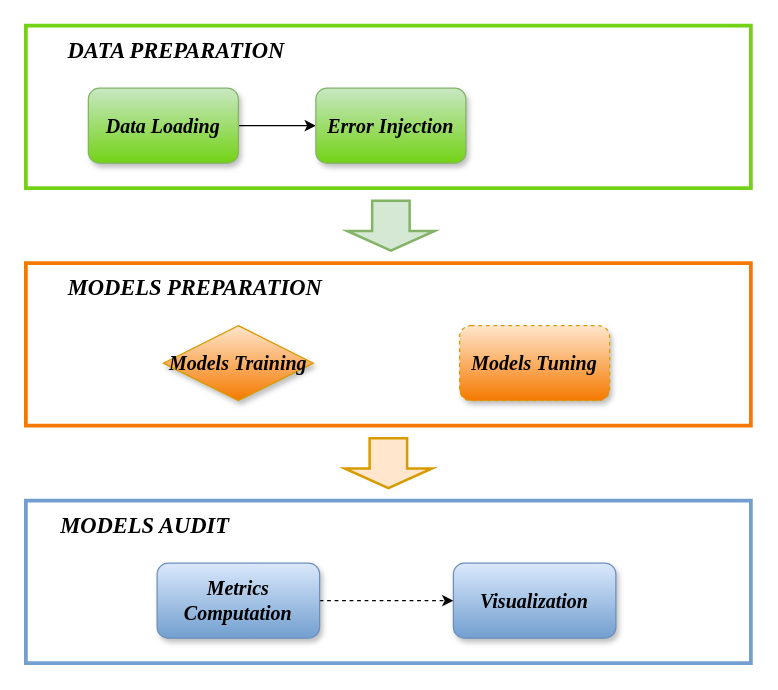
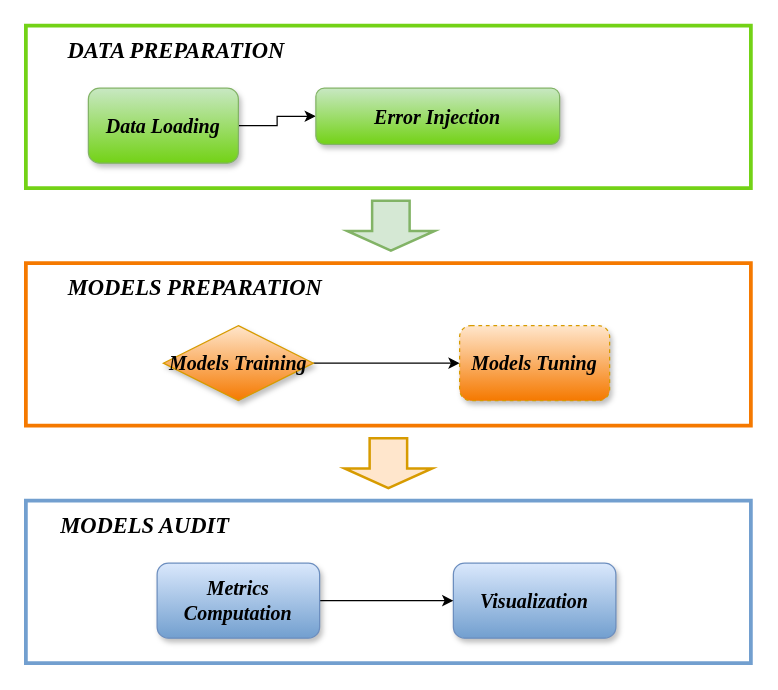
node "Error Injection": size 150x75 -> 244x56
edge "Models Training" -> "Models Tuning": added
edge "Metrics Computation" -> "Visualization": style dashed -> solid
